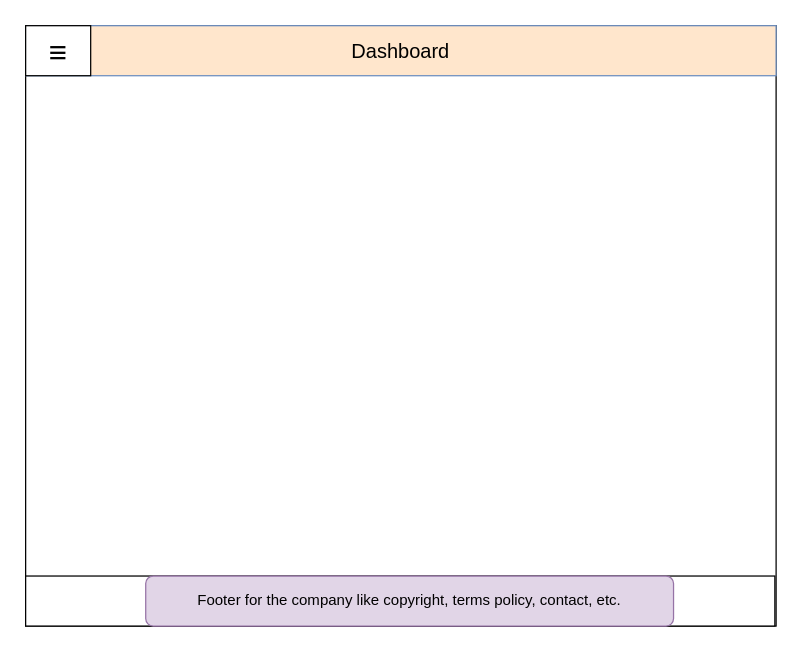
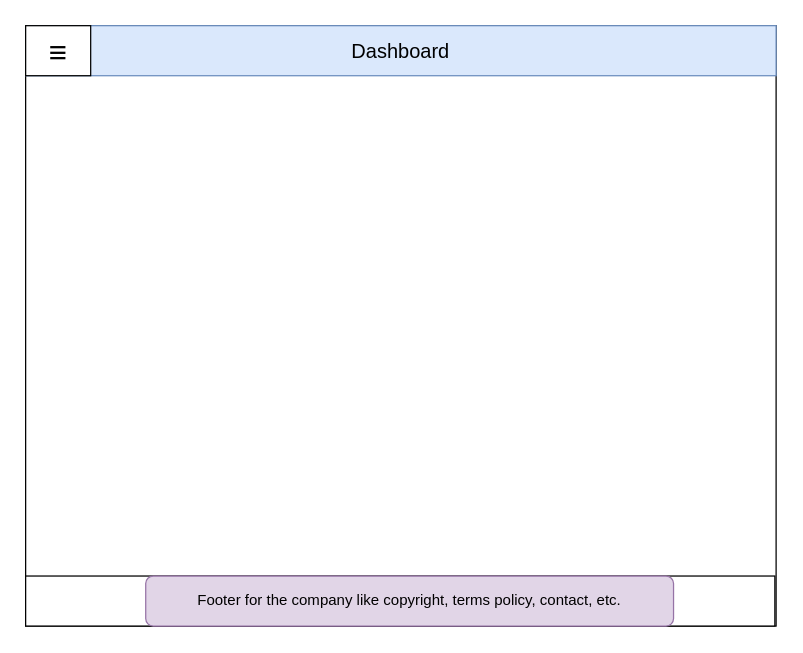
node "Dashboard": fillcolor #ffe6cc -> #dae8fc
